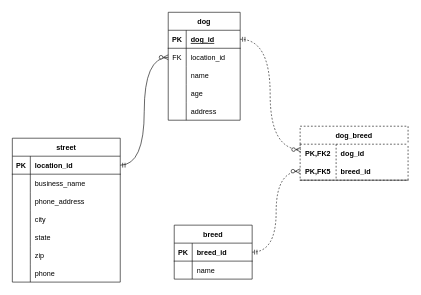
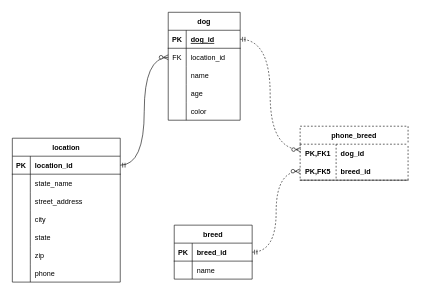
node "address": label "address" -> "color"
node "dog_breed": label "dog_breed" -> "phone_breed"
node "street": label "street" -> "location"
node "PK,FK2": label "PK,FK2" -> "PK,FK1"
node "business_name": label "business_name" -> "state_name"
node "phone_address": label "phone_address" -> "street_address"
